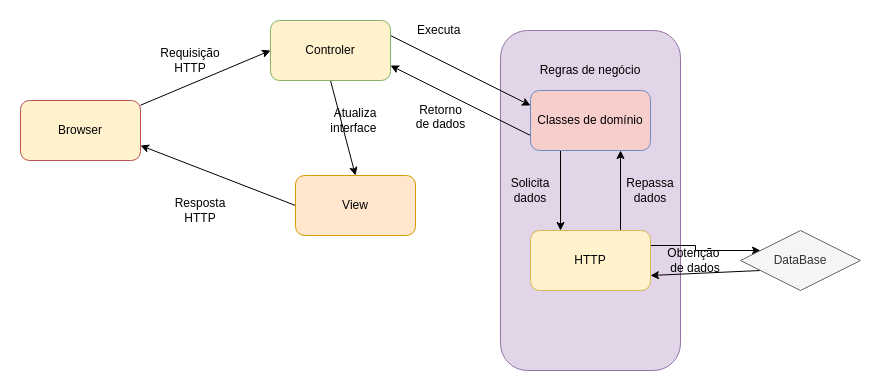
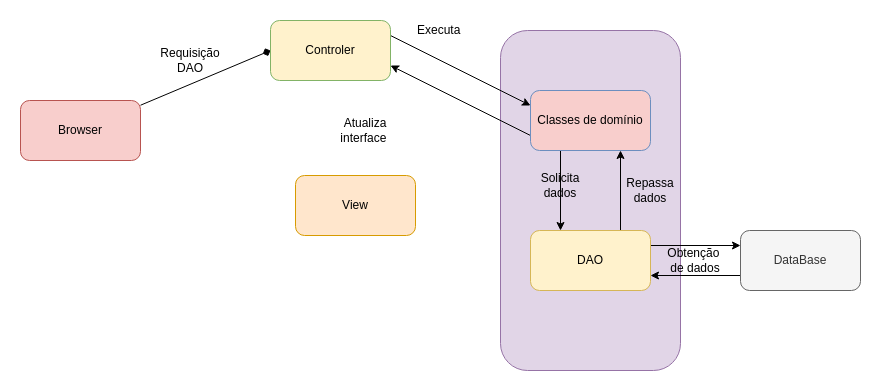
edge "Browser" -> "Controler": arrowhead classic -> diamond
node "Requisição HTTP": label "Requisição HTTP" -> "Requisição DAO"
node "Regras de negócio": removed
node "Retorno de dados": removed
node "Atualiza interface": moved (356, 121) -> (366, 131)
edge "Controler" -> "View": removed
node "Browser": fillcolor #fff2cc -> #f8cecc
edge "View" -> "Browser": removed
node "Solicita dados": moved (531, 191) -> (561, 186)
node "Resposta HTTP": removed
node "HTTP": label "HTTP" -> "DAO"
node "DataBase": shape diamond -> rounded rectangle
